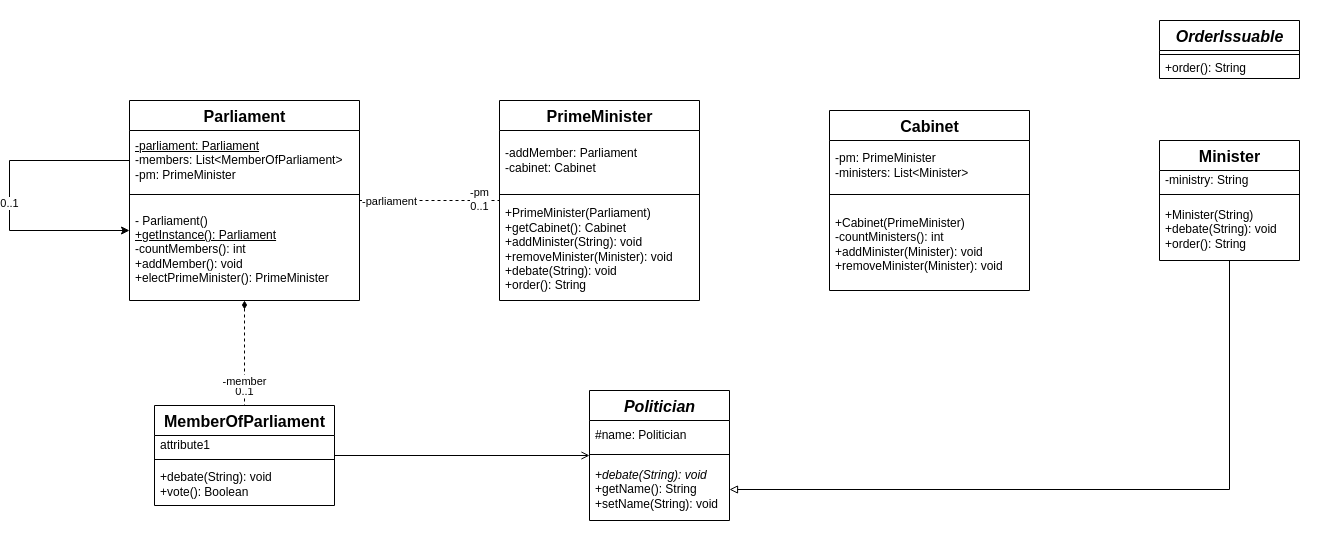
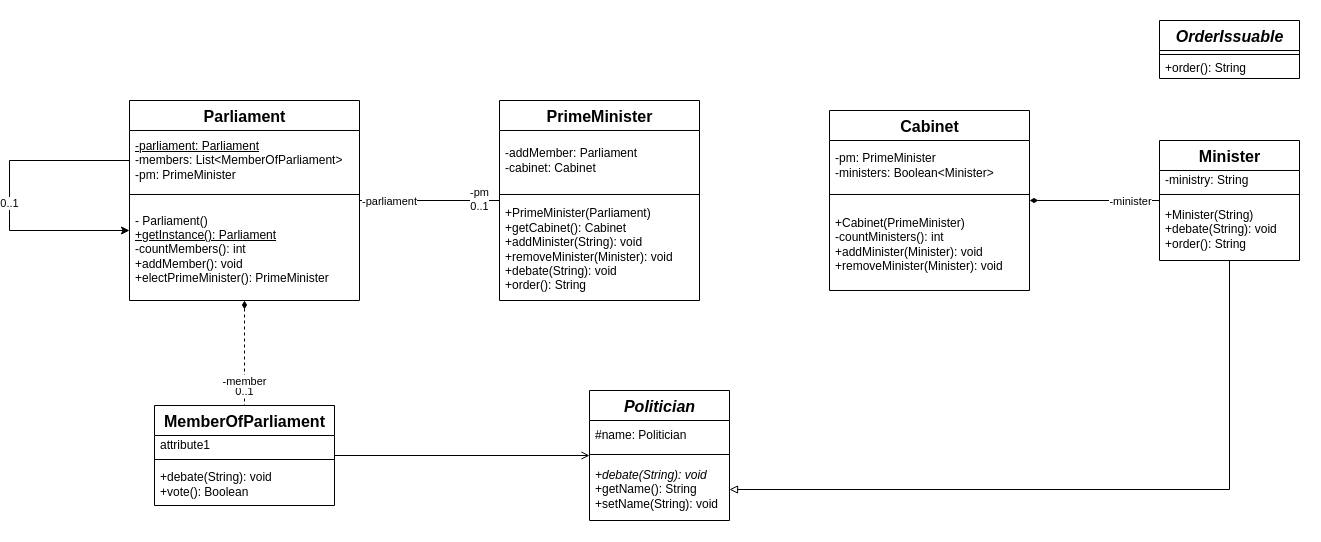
node "-pm: PrimeMinister -ministers: List<Minister>": label "-pm: PrimeMinister -ministers: List<Minister>" -> "-pm: PrimeMinister -ministers: Boolean<Minister>"
edge "Parliament" -- "PrimeMinister": style dashed -> solid
edge "Minister" -> "Cabinet": added, label "-minister"
